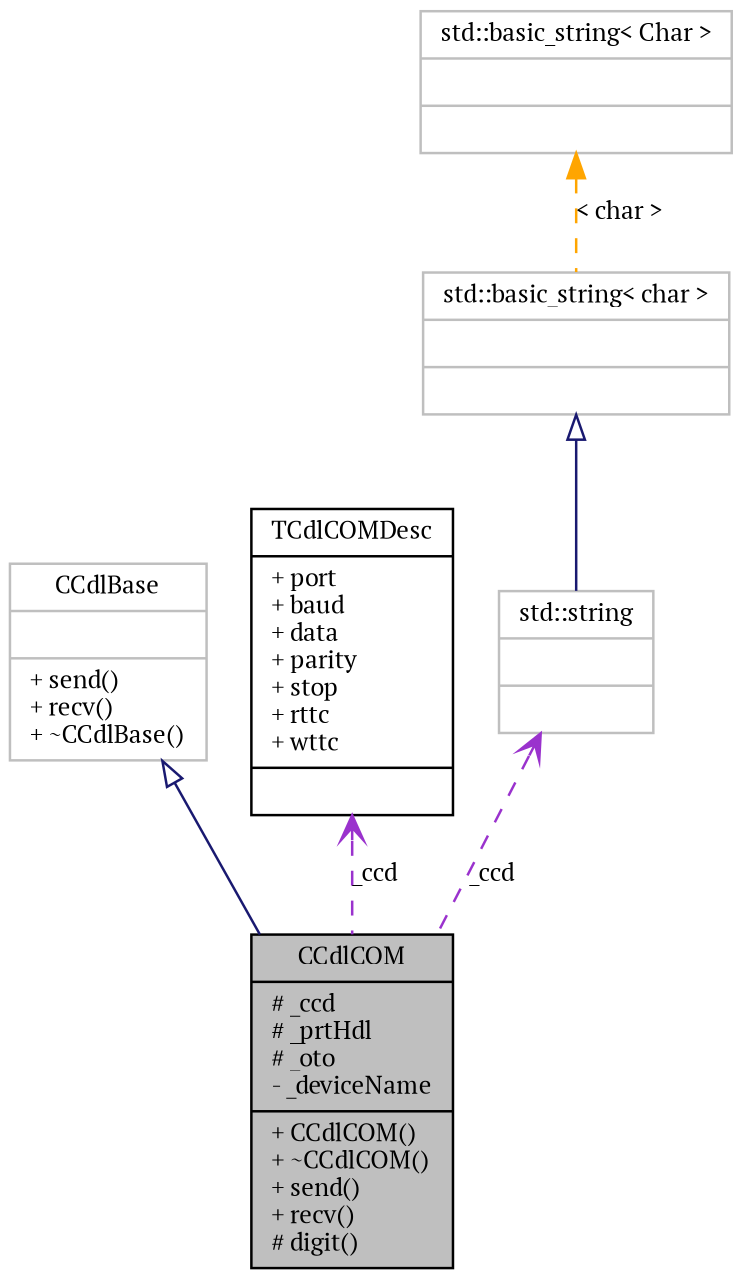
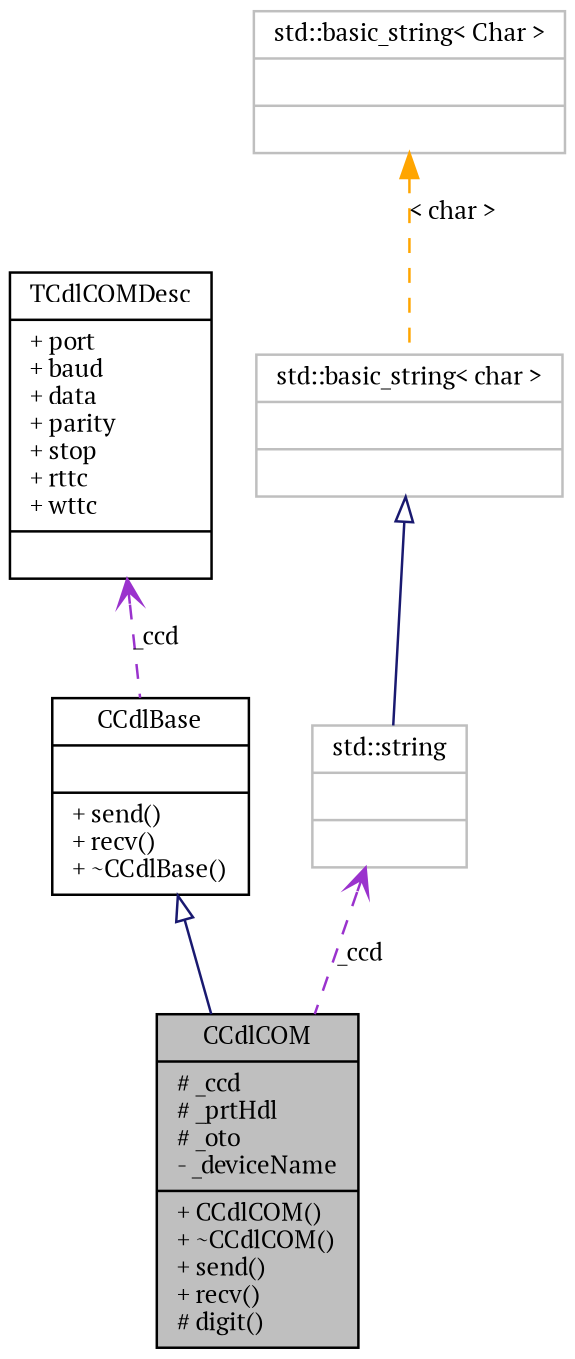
node "CCdlBase": color grey75 -> black
edge "CCdlCOM" -> "TCdlCOMDesc": now "CCdlBase" -> "TCdlCOMDesc"
